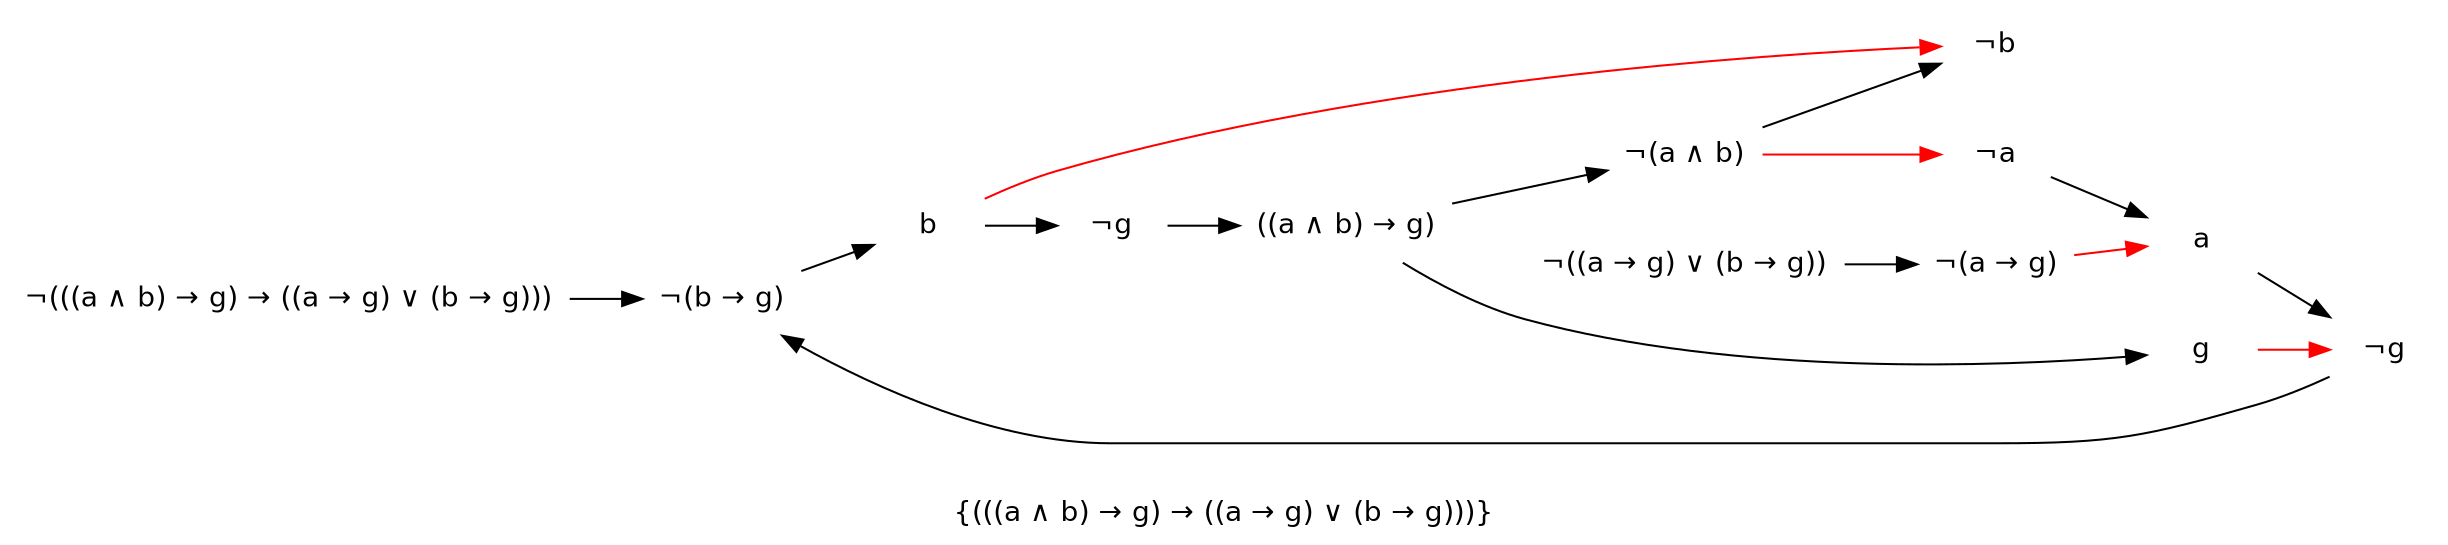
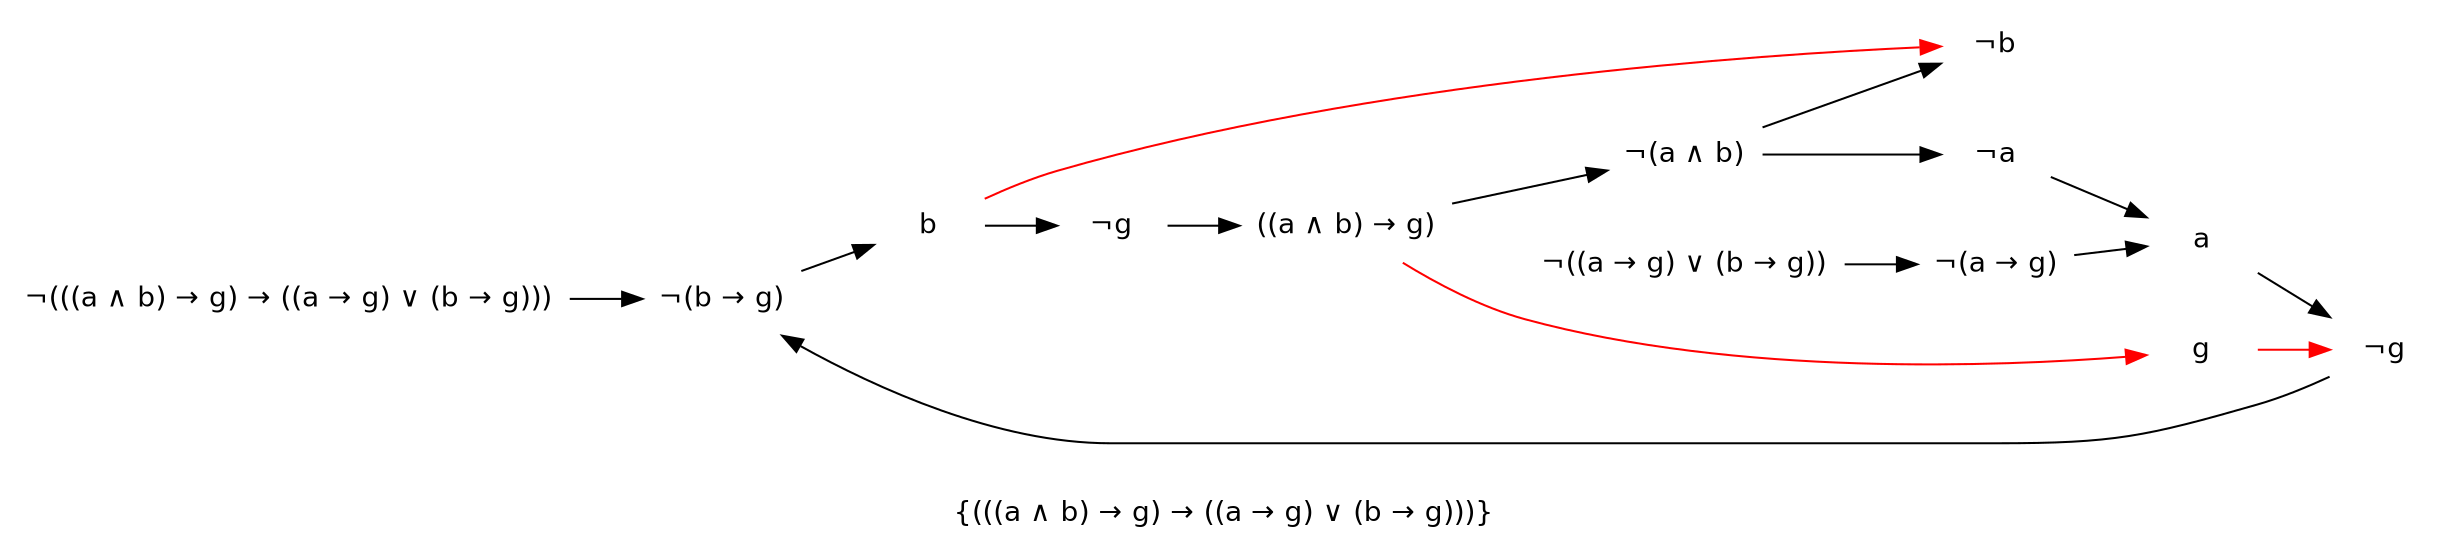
edge "¬(a ∧ b)" -> "¬a": color red -> black
edge "¬(a → g)" -> "a": color red -> black
edge "((a ∧ b) → g)" -> "g": color black -> red
